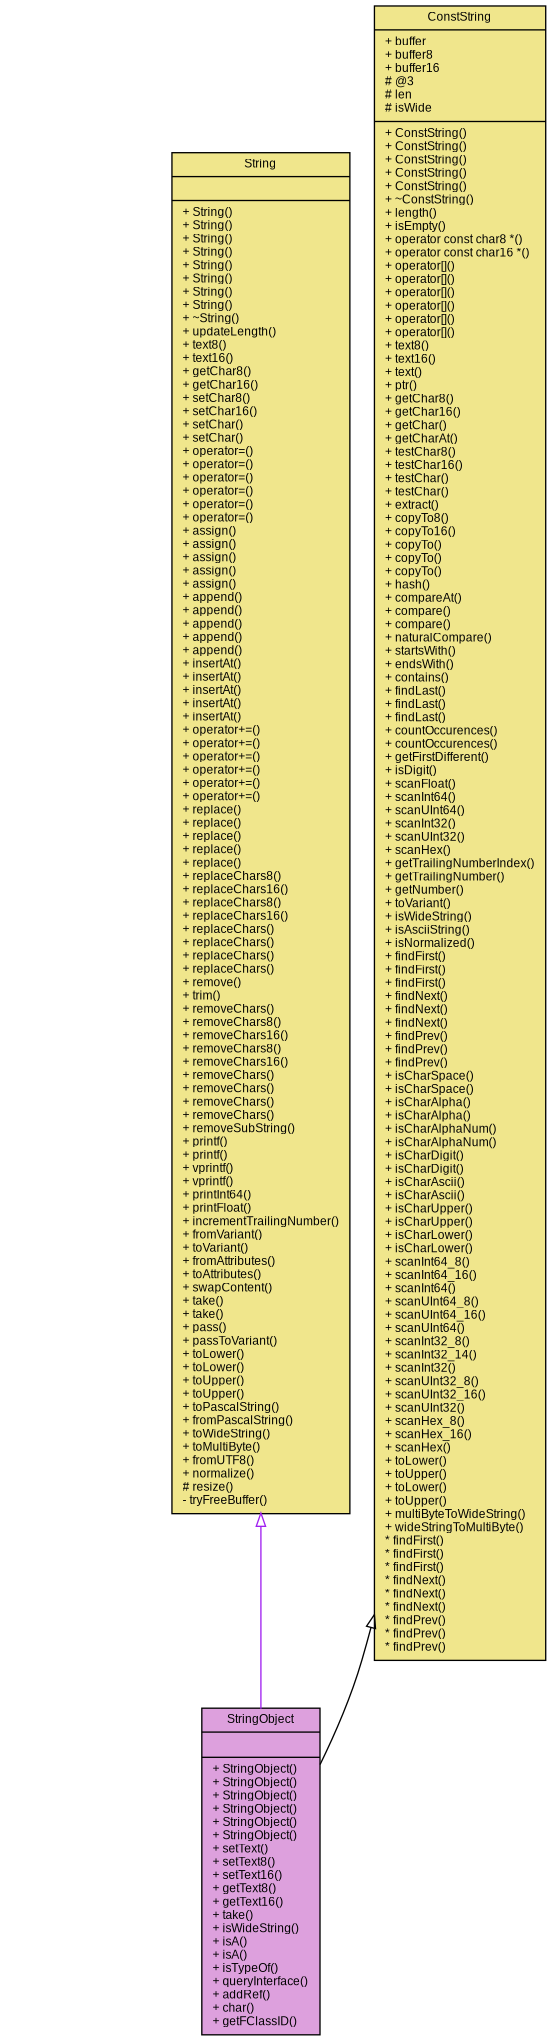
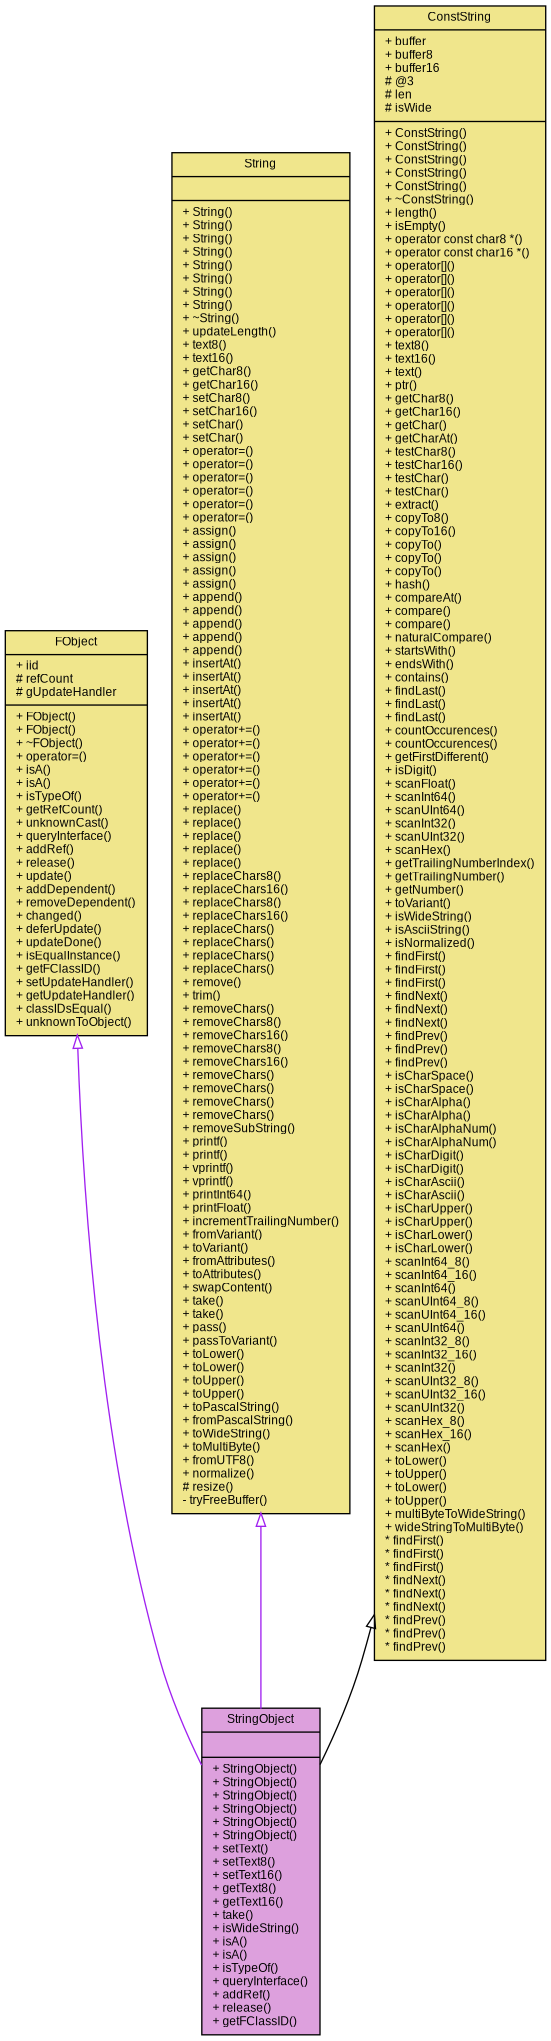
node "FObject": added
node "ConstString": text "+ scanInt32_14()" -> "+ scanInt32_16()"
node "StringObject": text "+ char()" -> "+ release()"
